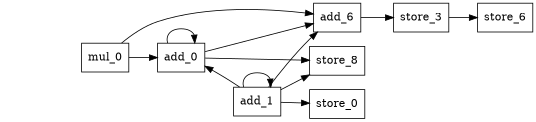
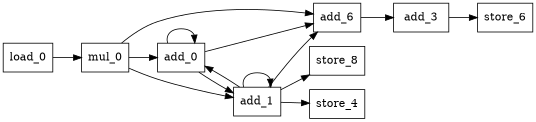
node "store_3": label "store_3" -> "add_3"
node "load_0": added
edge "add_0" -> "store_8": now "add_0" -> "add_1"
edge "mul_0" -> "add_1": added
node "store_0": label "store_0" -> "store_4"
